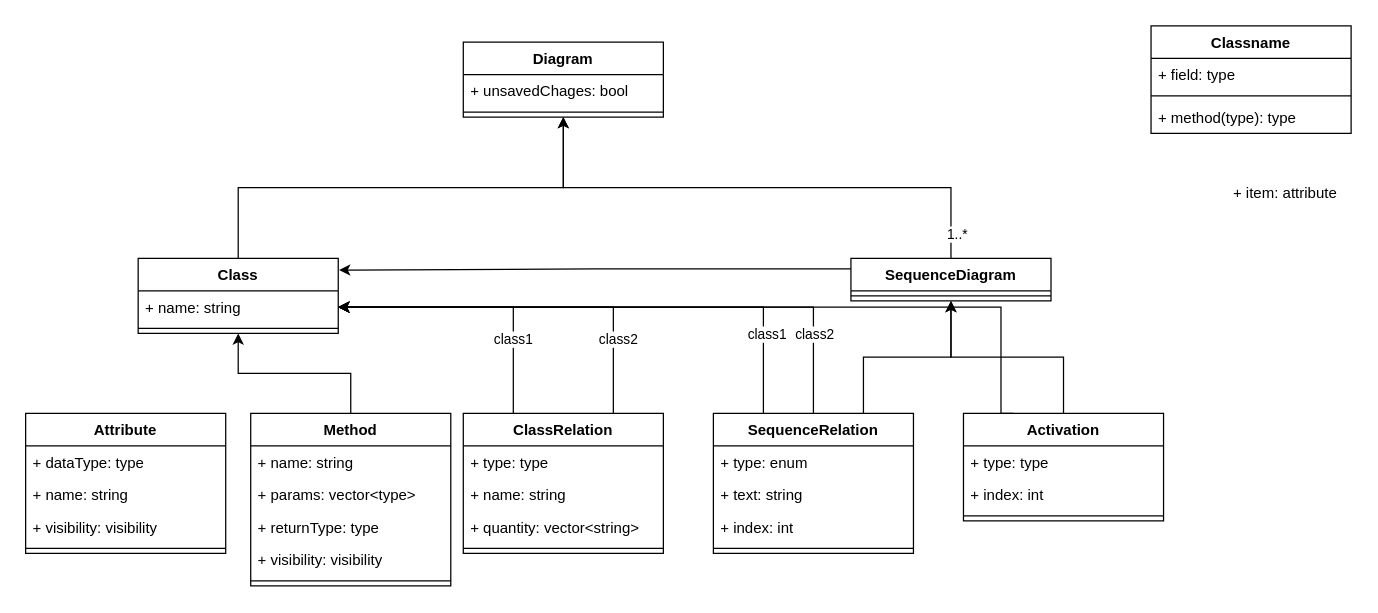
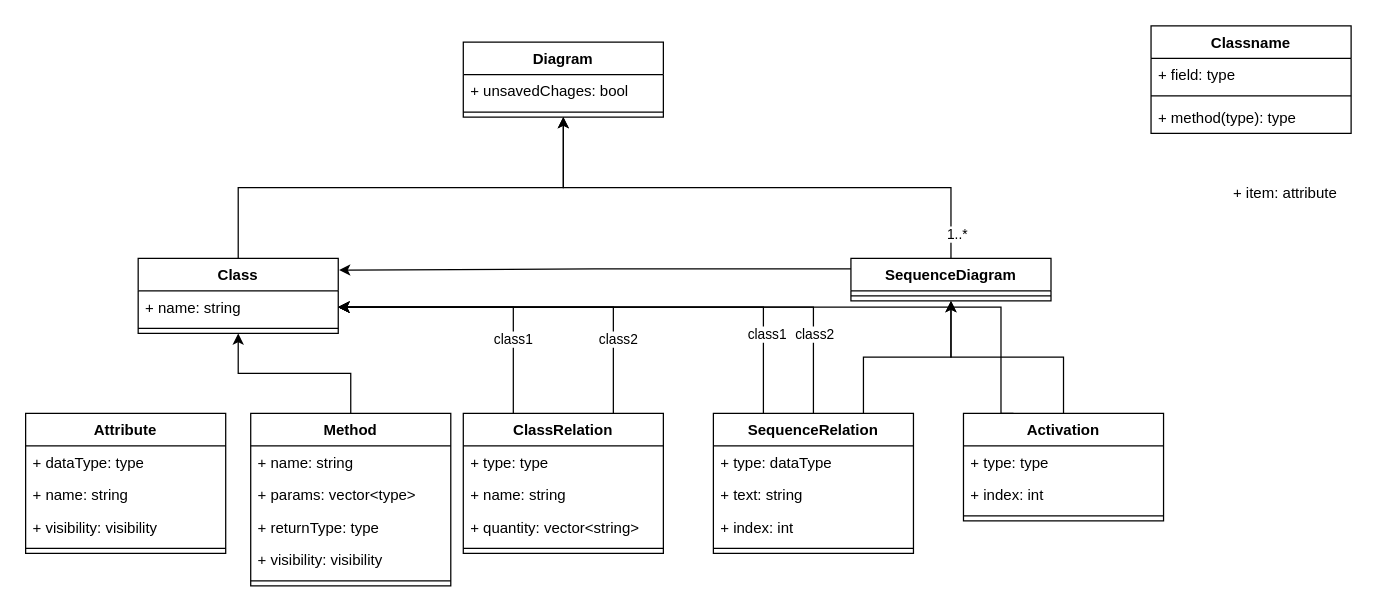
node "+ type: enum": label "+ type: enum" -> "+ type: dataType"
